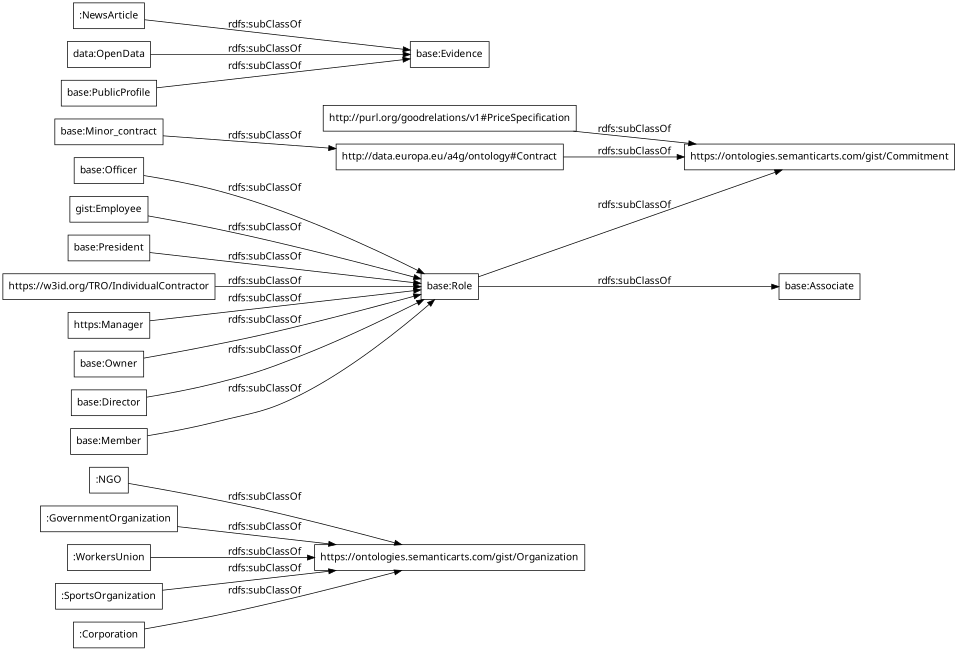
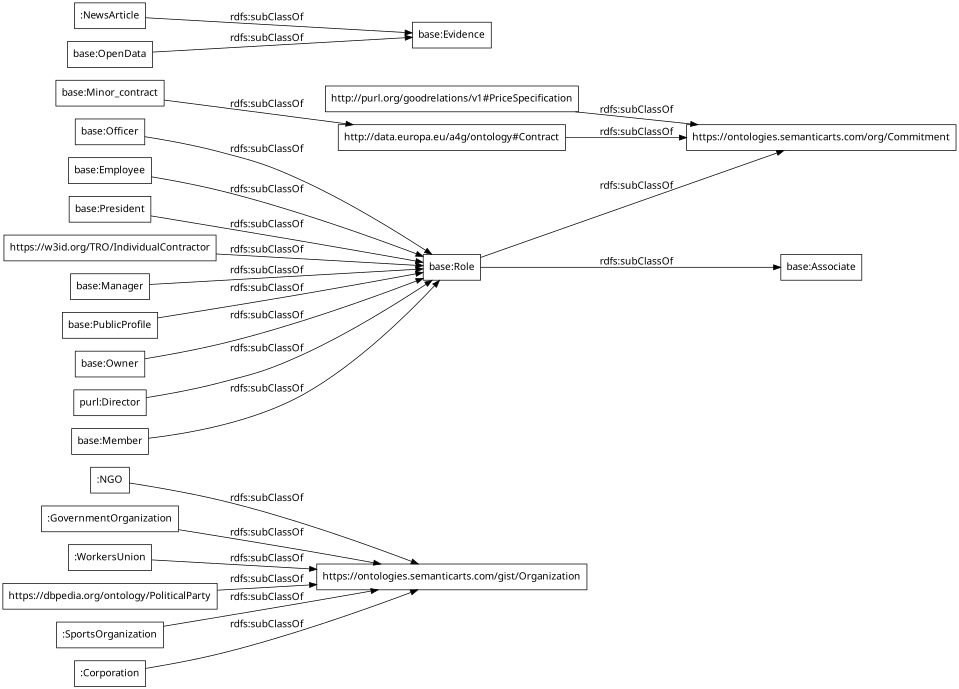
node "data:OpenData": label "data:OpenData" -> "base:OpenData"
edge "base:PublicProfile" -> "base:Evidence": now "base:PublicProfile" -> "base:Role"
node "https://ontologies.semanticarts.com/gist/Commitment": label "https://ontologies.semanticarts.com/gist/Commitment" -> "https://ontologies.semanticarts.com/org/Commitment"
node "gist:Employee": label "gist:Employee" -> "base:Employee"
node "https:Manager": label "https:Manager" -> "base:Manager"
node "base:Director": label "base:Director" -> "purl:Director"
node "https://dbpedia.org/ontology/PoliticalParty": added
